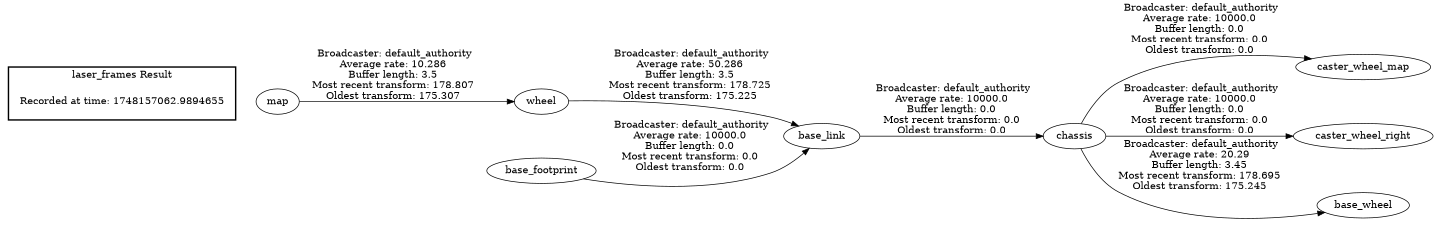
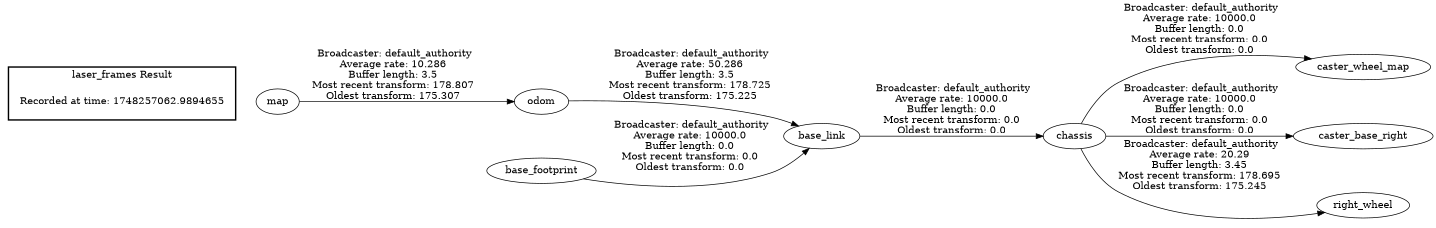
node "Recorded at time: 1748157062.9894655": label "Recorded at time: 1748157062.9894655" -> "Recorded at time: 1748257062.9894655"
node "wheel": label "wheel" -> "odom"
node "caster_wheel_right": label "caster_wheel_right" -> "caster_base_right"
node "base_wheel": label "base_wheel" -> "right_wheel"
